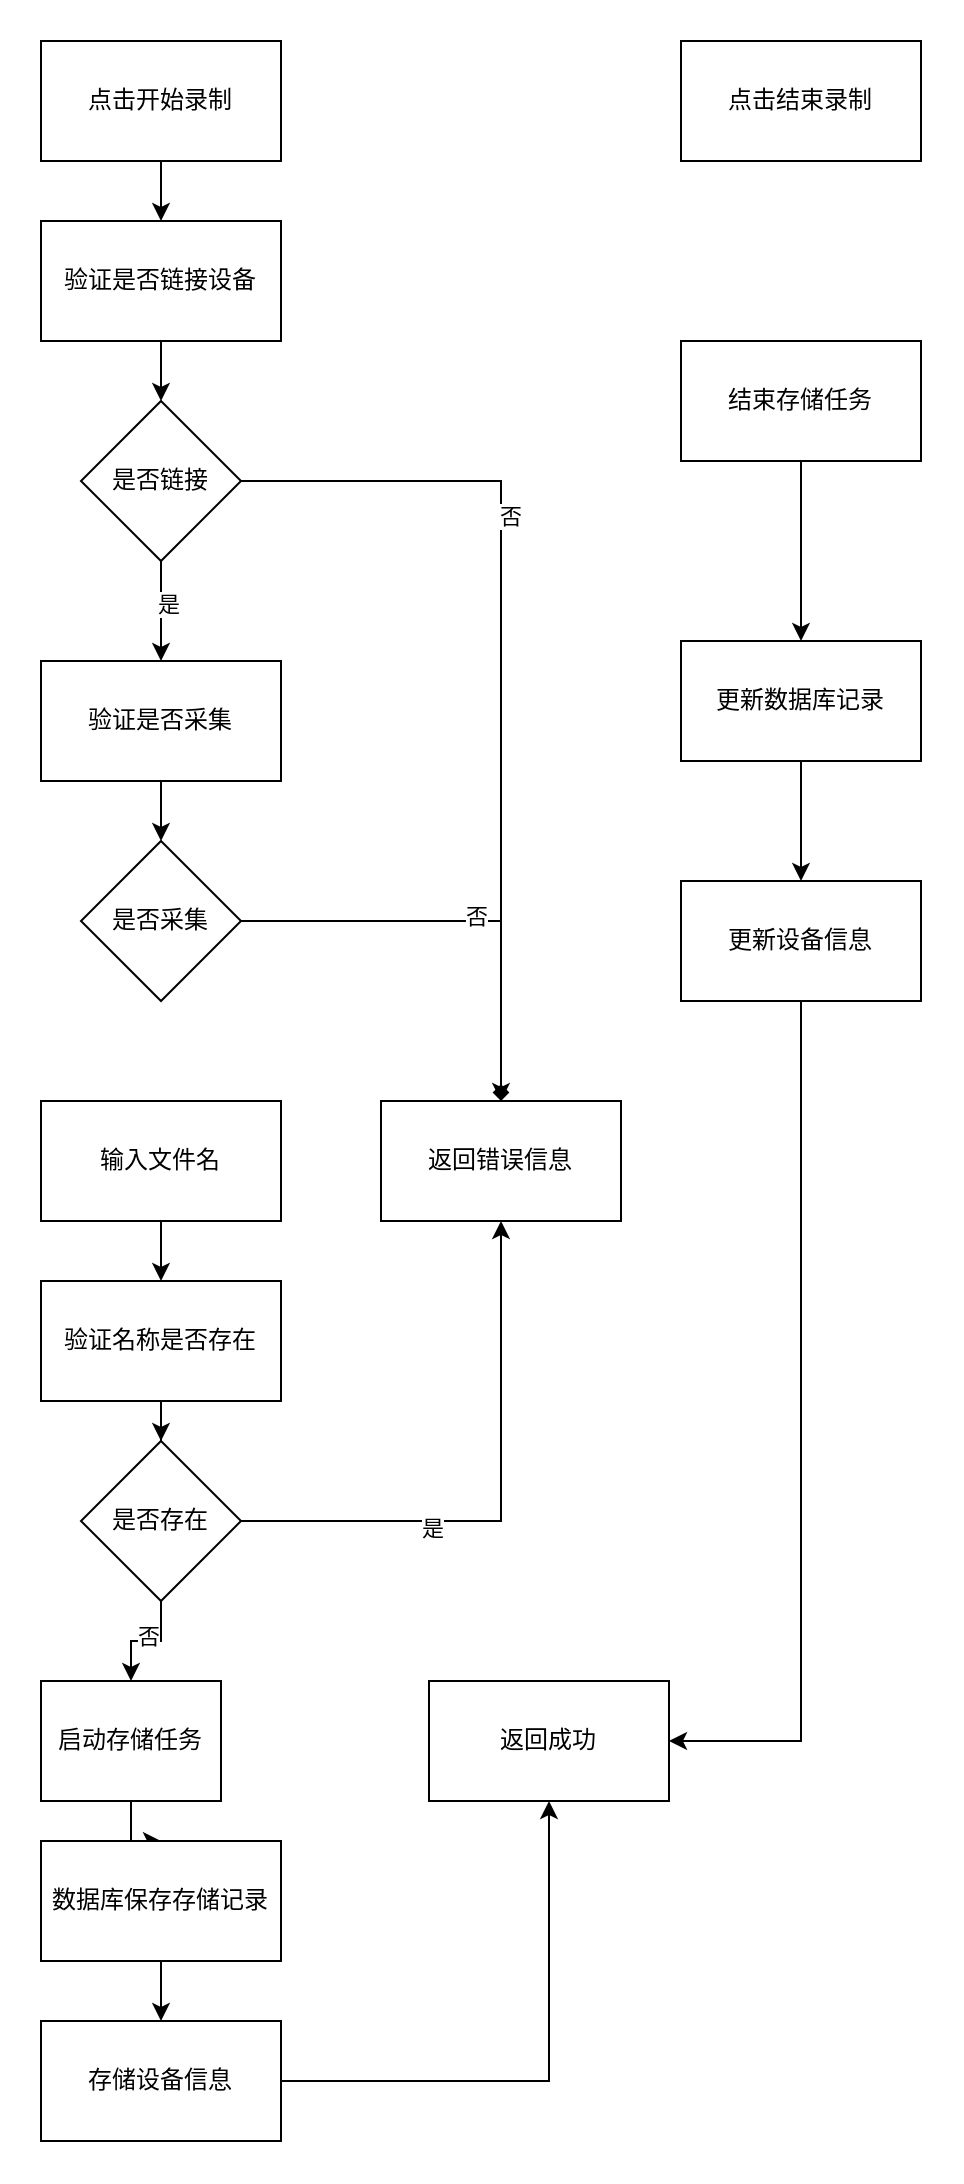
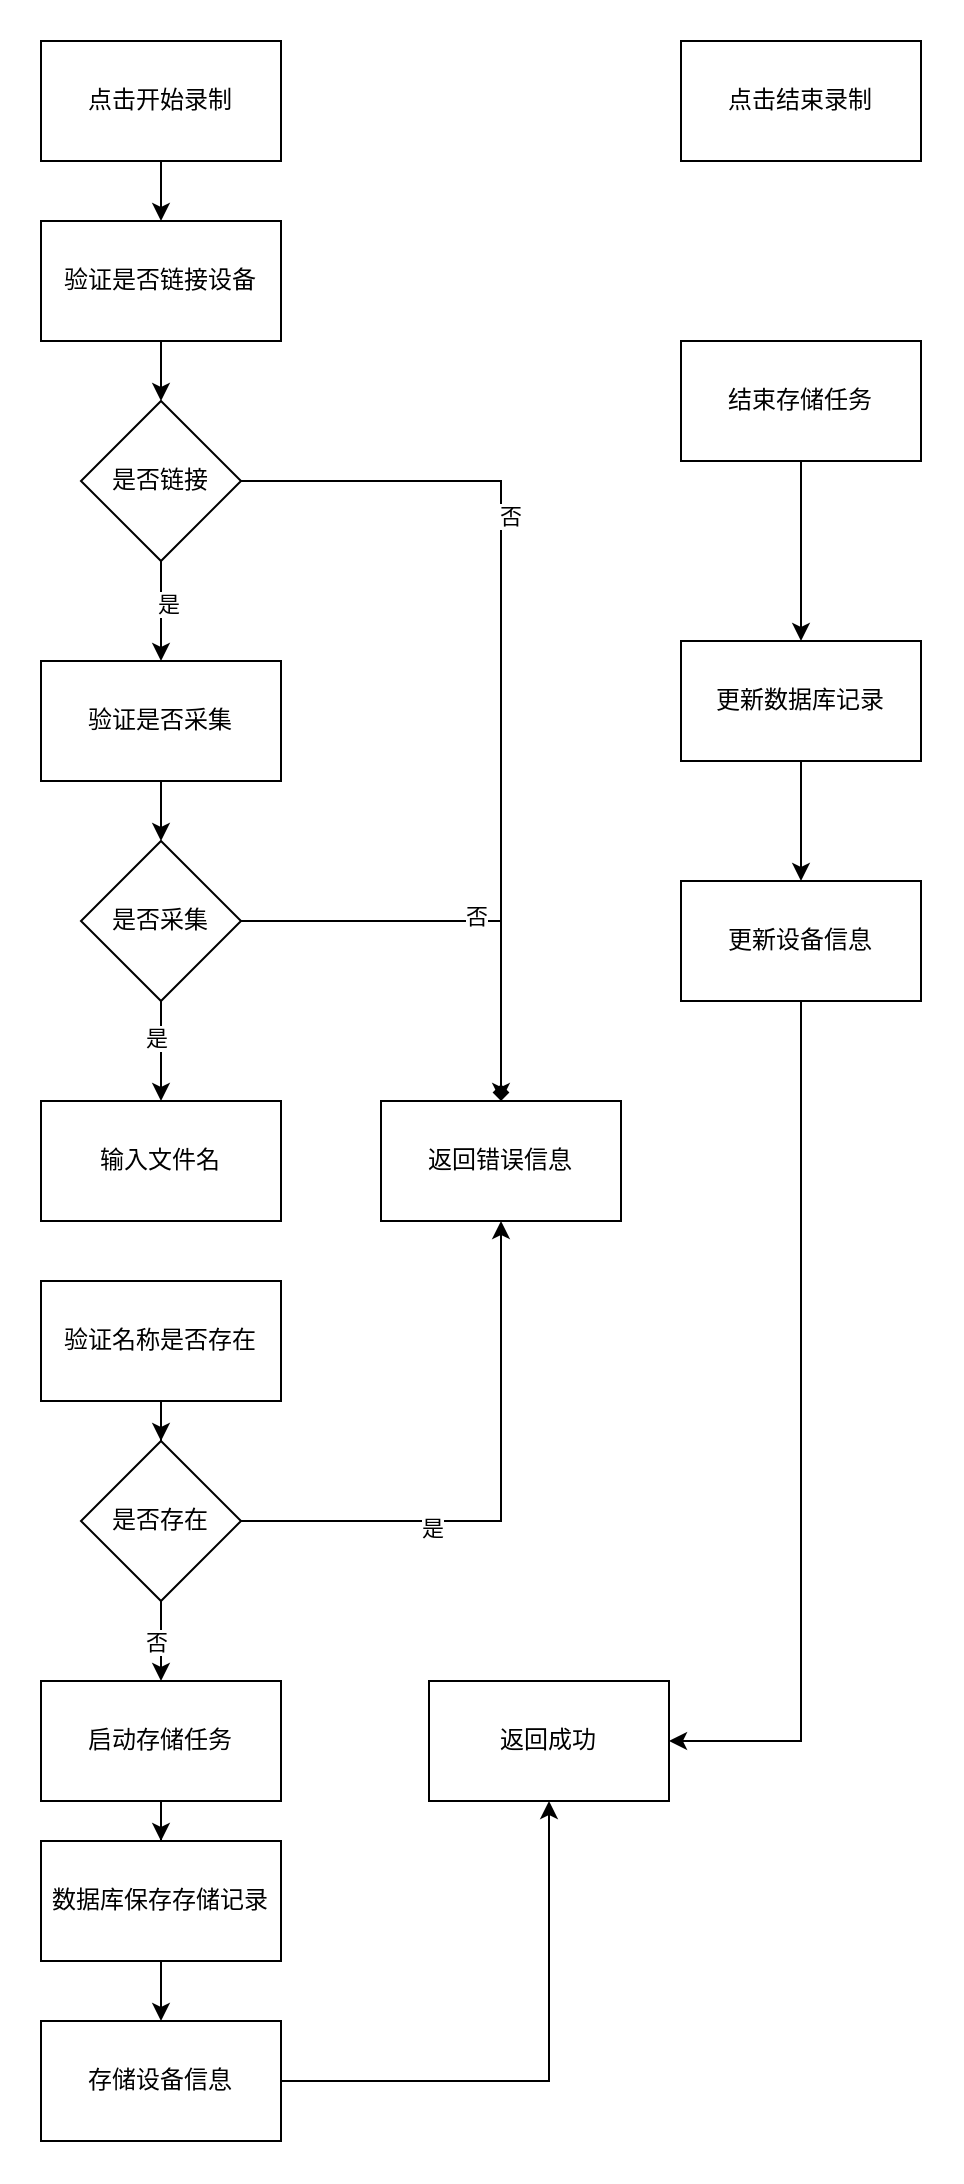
edge "是否采集" -> "输入文件名": added, label "是"
edge "输入文件名" -> "验证名称是否存在": removed
node "启动存储任务": size 180x120 -> 240x120
